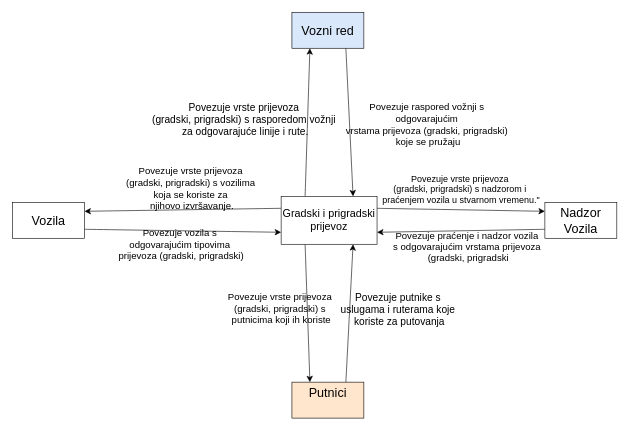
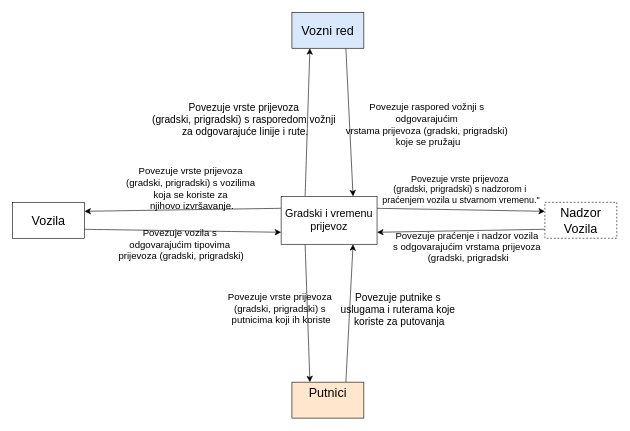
node "Gradski i prigradski prijevoz": label "Gradski i prigradski prijevoz" -> "Gradski i vremenu prijevoz"
node "Nadzor Vozila": style solid -> dashed
